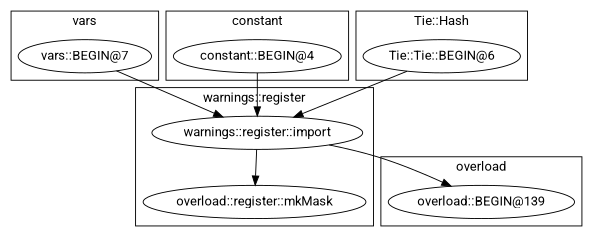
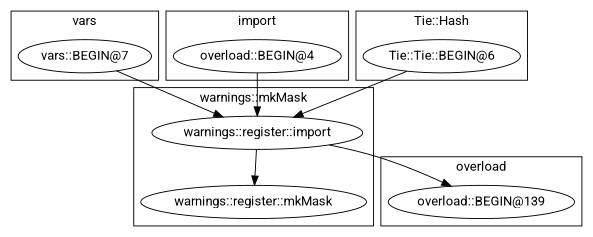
cluster "constant": label "constant" -> "import"
node "constant::BEGIN@4": label "constant::BEGIN@4" -> "overload::BEGIN@4"
cluster "warnings::register": label "warnings::register" -> "warnings::mkMask"
node "overload::register::mkMask": label "overload::register::mkMask" -> "warnings::register::mkMask"
